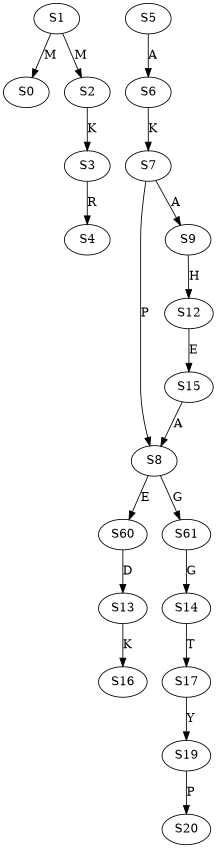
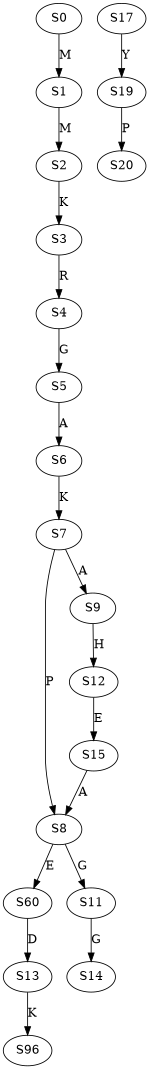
edge "S1" -> "S0": reversed
edge "S4" -> "S5": added, label "G"
node "S61": label "S61" -> "S11"
edge "S14" -> "S17": removed, label "T"
node "S16": label "S16" -> "S96"
